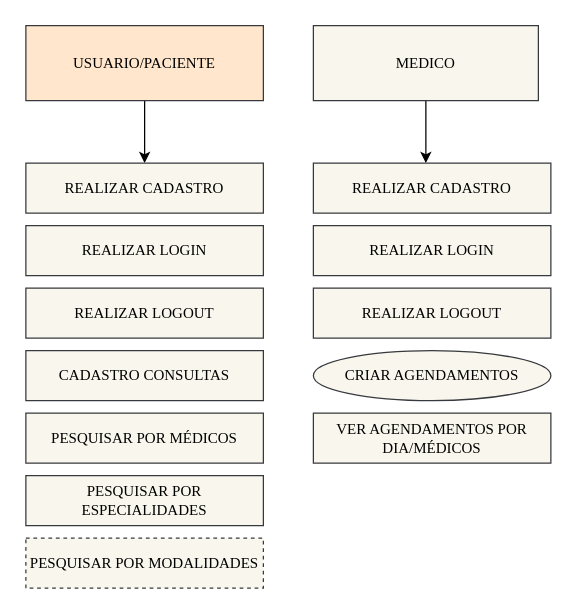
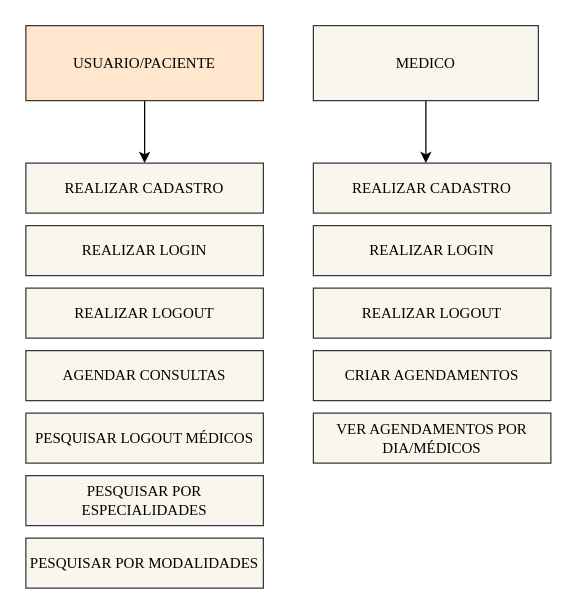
node "CADASTRO CONSULTAS": label "CADASTRO CONSULTAS" -> "AGENDAR CONSULTAS"
node "CRIAR AGENDAMENTOS": shape ellipse -> rectangle
node "PESQUISAR POR MÉDICOS": label "PESQUISAR POR MÉDICOS" -> "PESQUISAR LOGOUT MÉDICOS"
node "PESQUISAR POR MODALIDADES": style dashed -> solid
